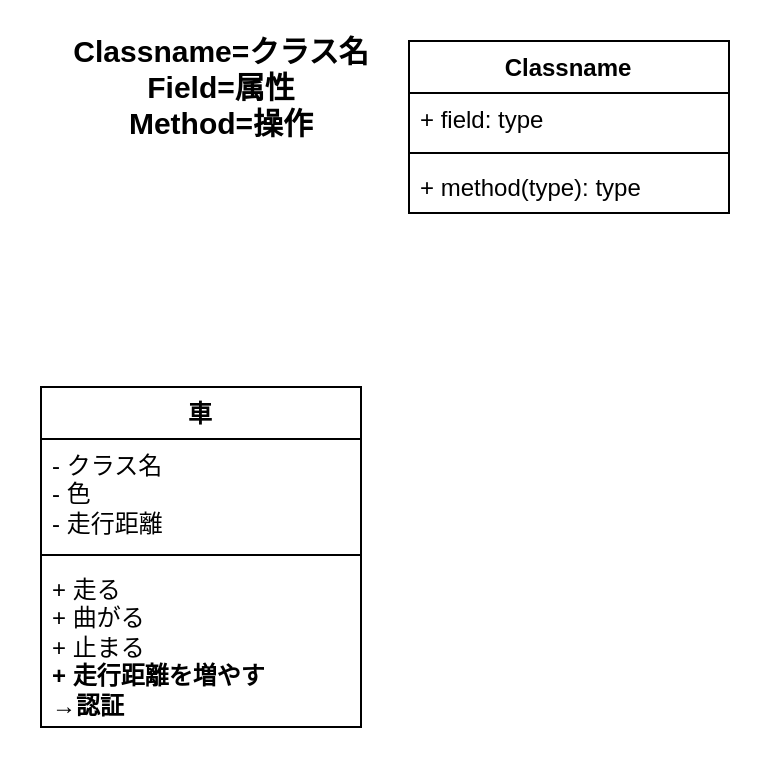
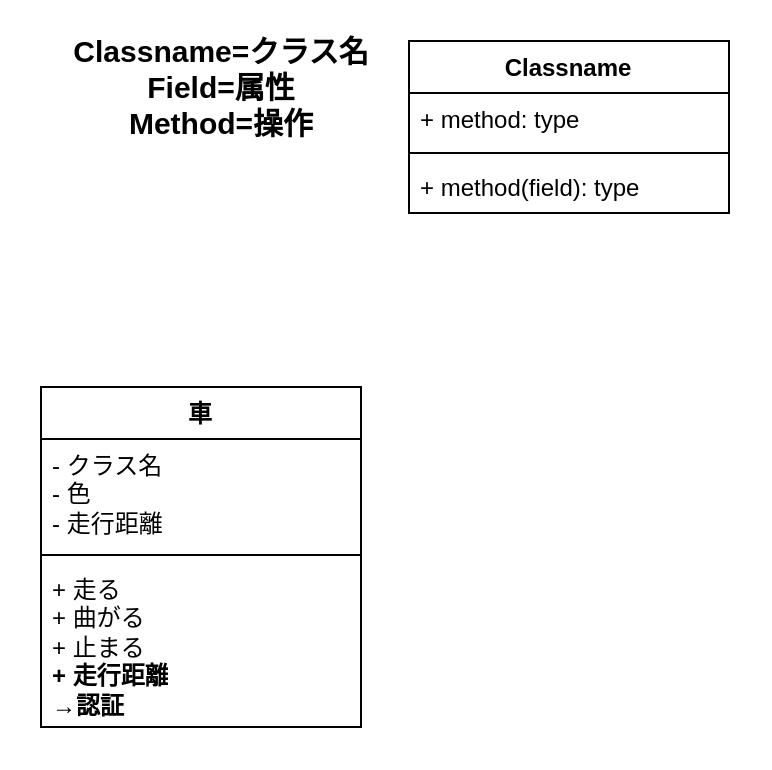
node "+ field: type": label "+ field: type" -> "+ method: type"
node "+ method(type): type": label "+ method(type): type" -> "+ method(field): type"
node "+ 走る + 曲がる + 止まる + 走行距離を増やす →認証": label "+ 走る + 曲がる + 止まる + 走行距離を増やす →認証" -> "+ 走る + 曲がる + 止まる + 走行距離 →認証"
